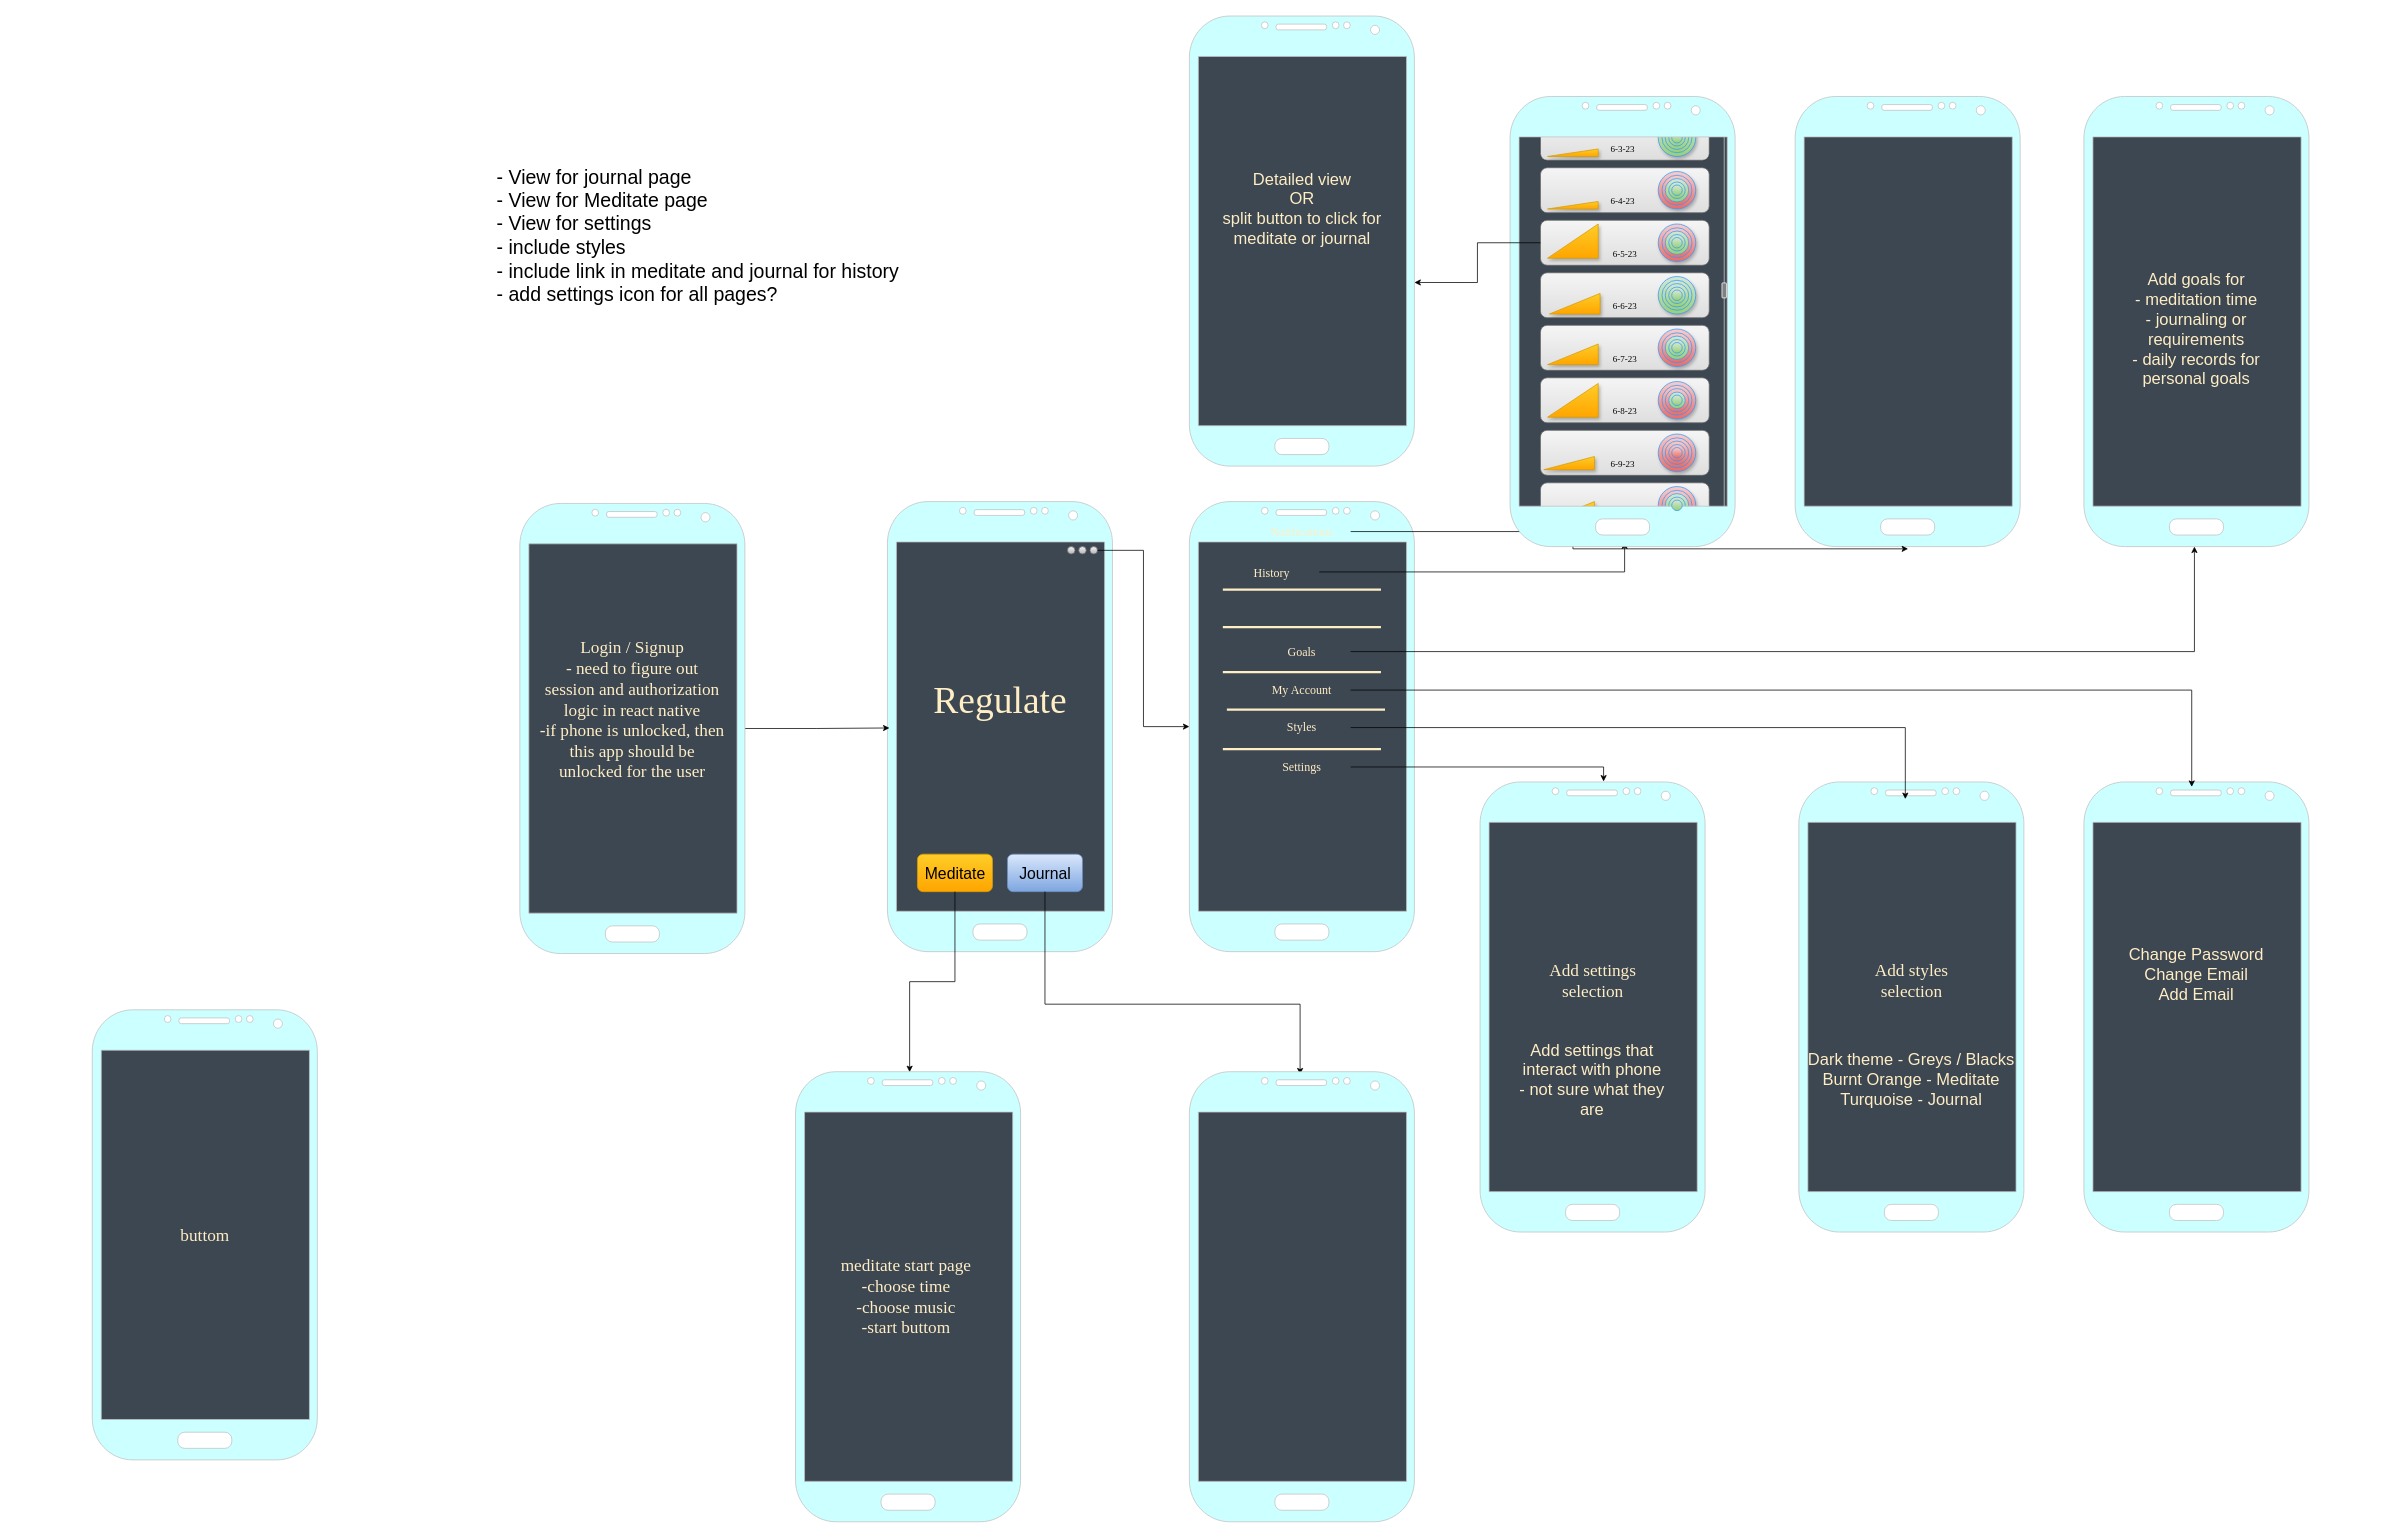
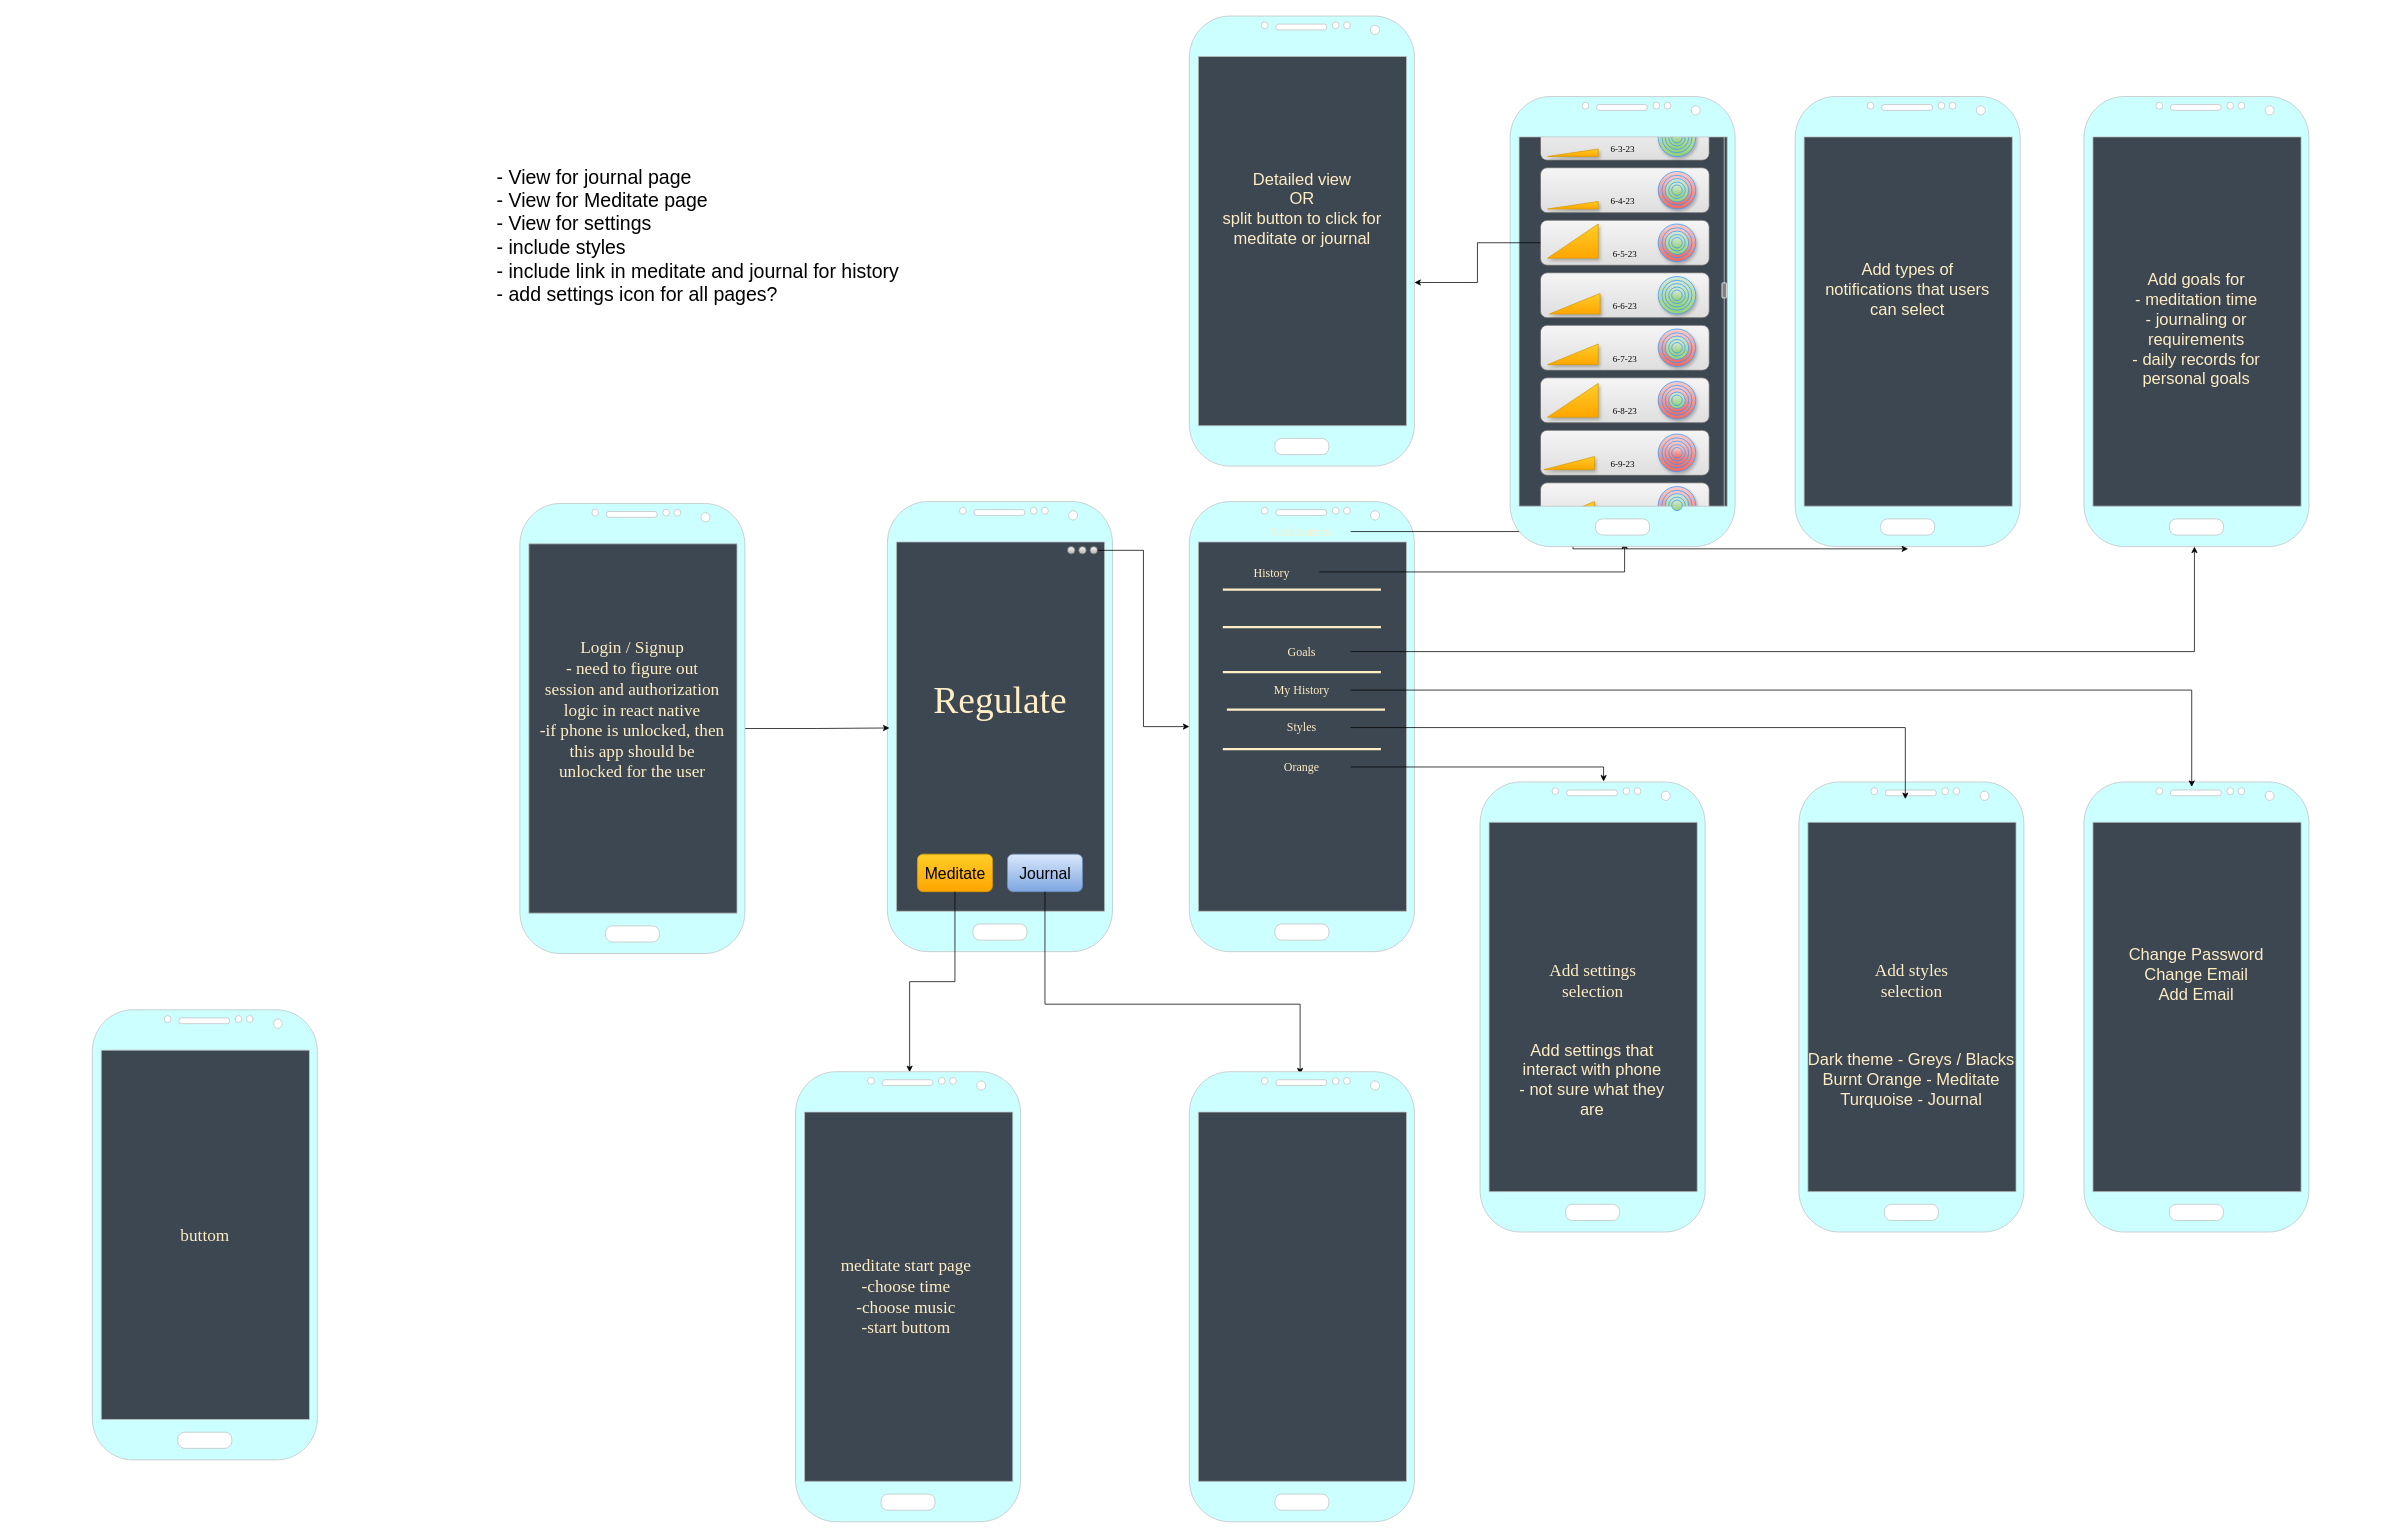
node "Add types of notifications that users can select": added
node "My Account": label "My Account" -> "My History"
node "Settings": label "Settings" -> "Orange"
